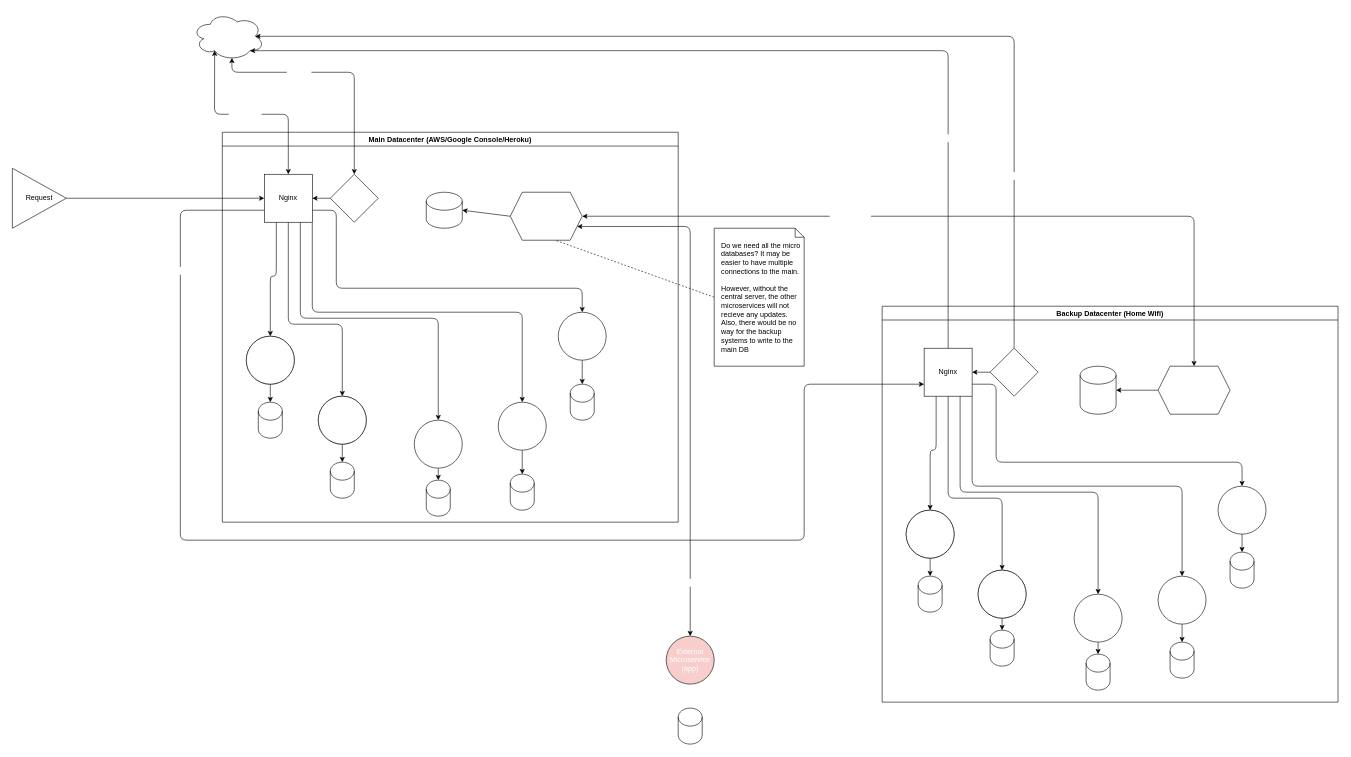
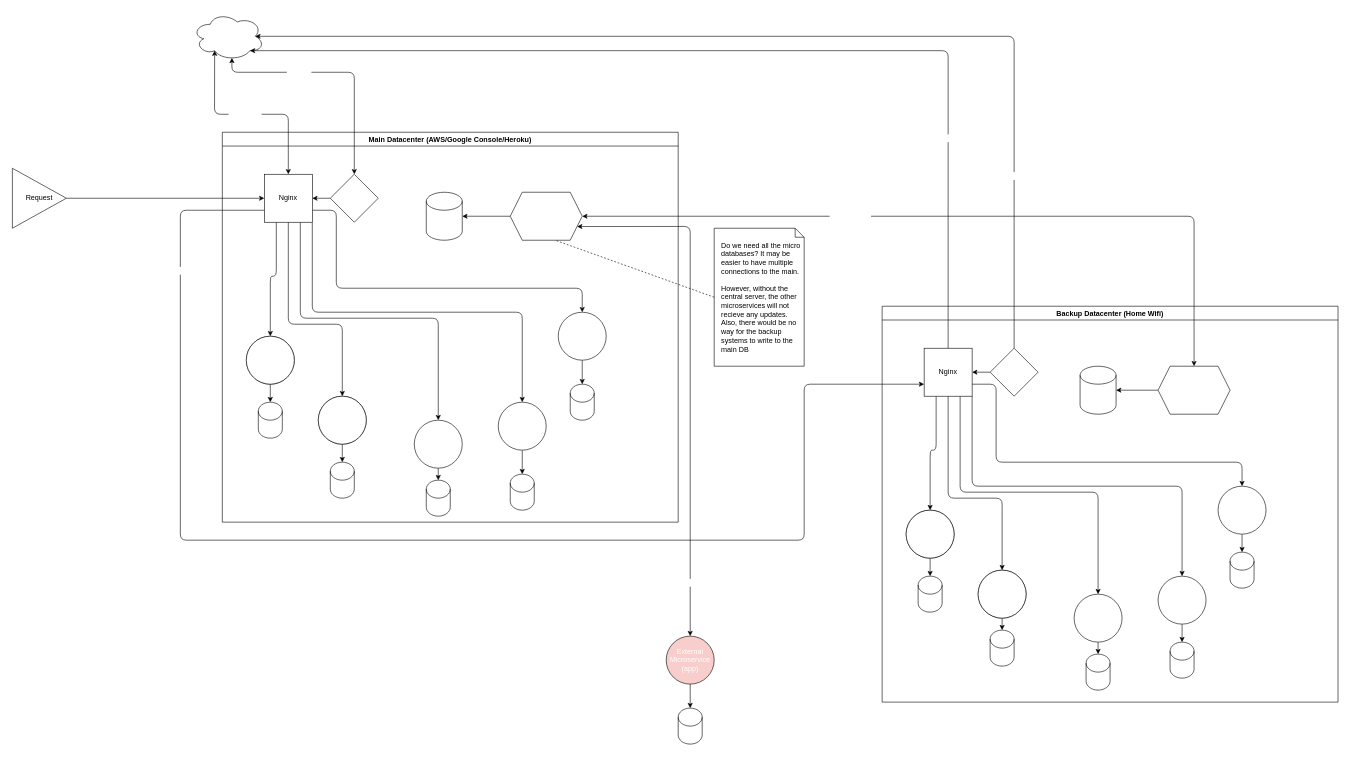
node "Main DB": size 36x36 -> 36x48
edge "External Microservice (app)" -> "app DB": added
